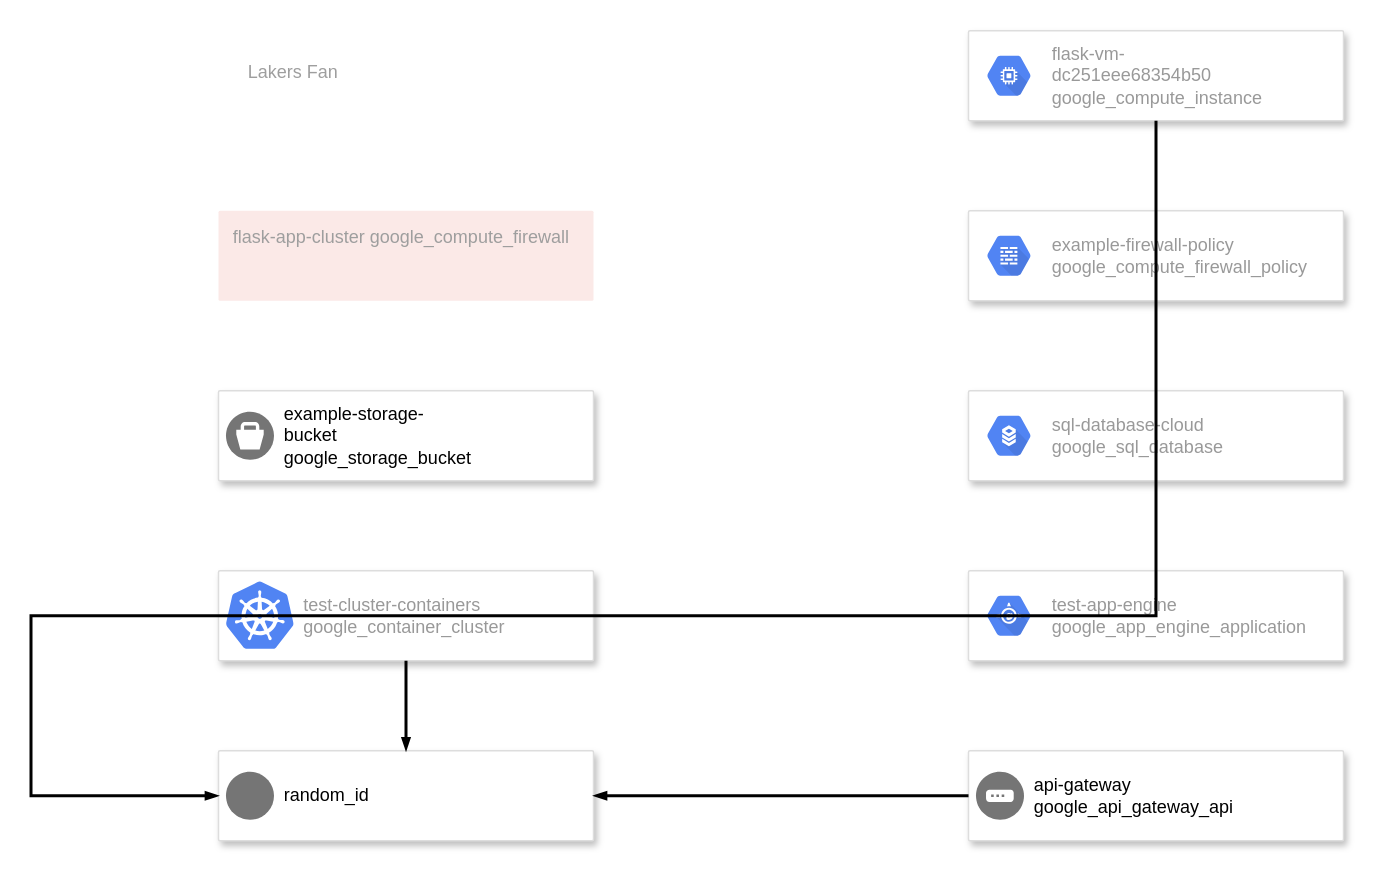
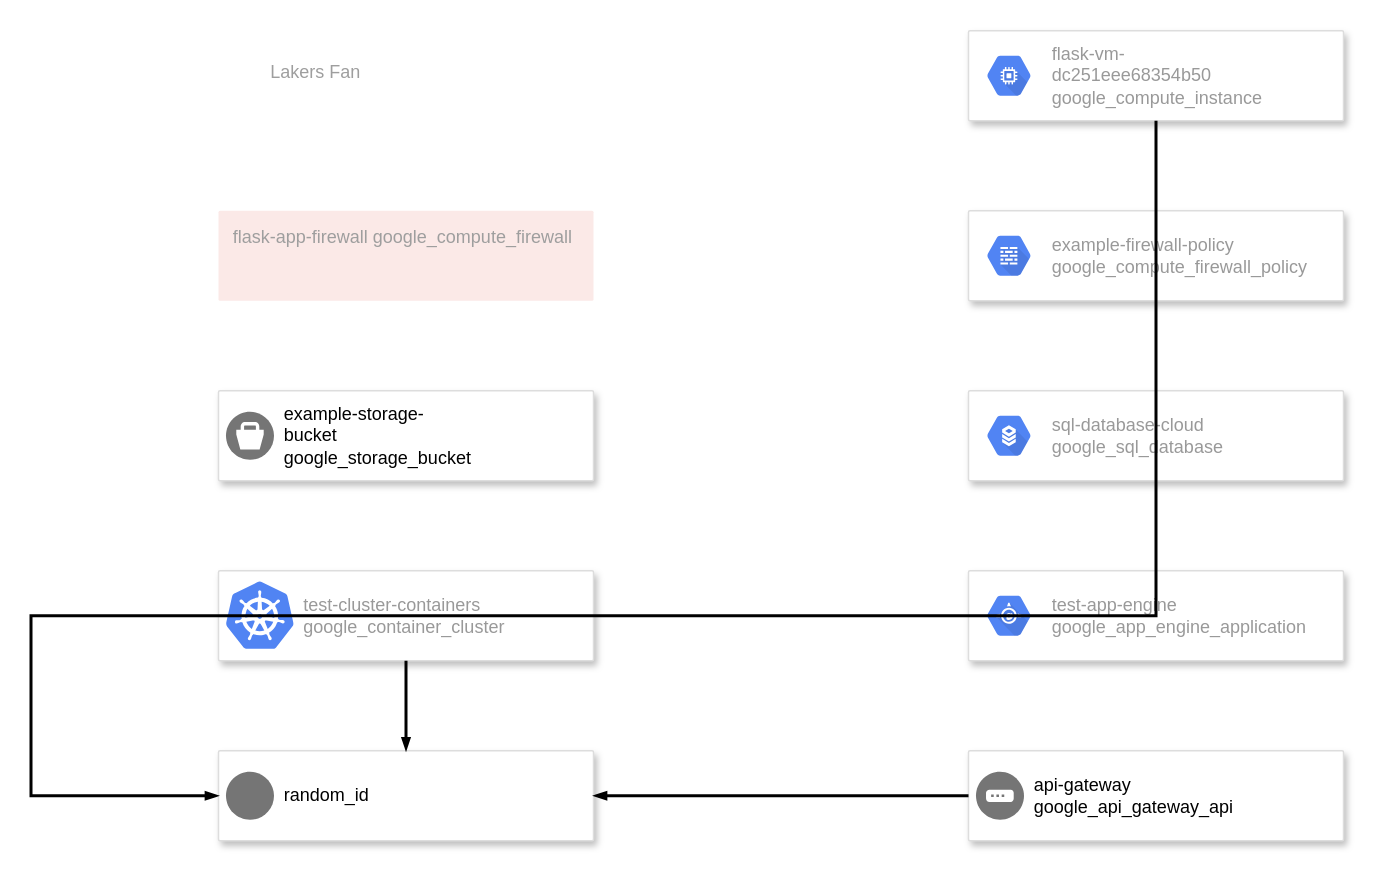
node "Lakers Fan": moved (323, 98) -> (346, 98)
node "flask-app-cluster google_compute_firewall": label "flask-app-cluster google_compute_firewall" -> "flask-app-firewall google_compute_firewall"
